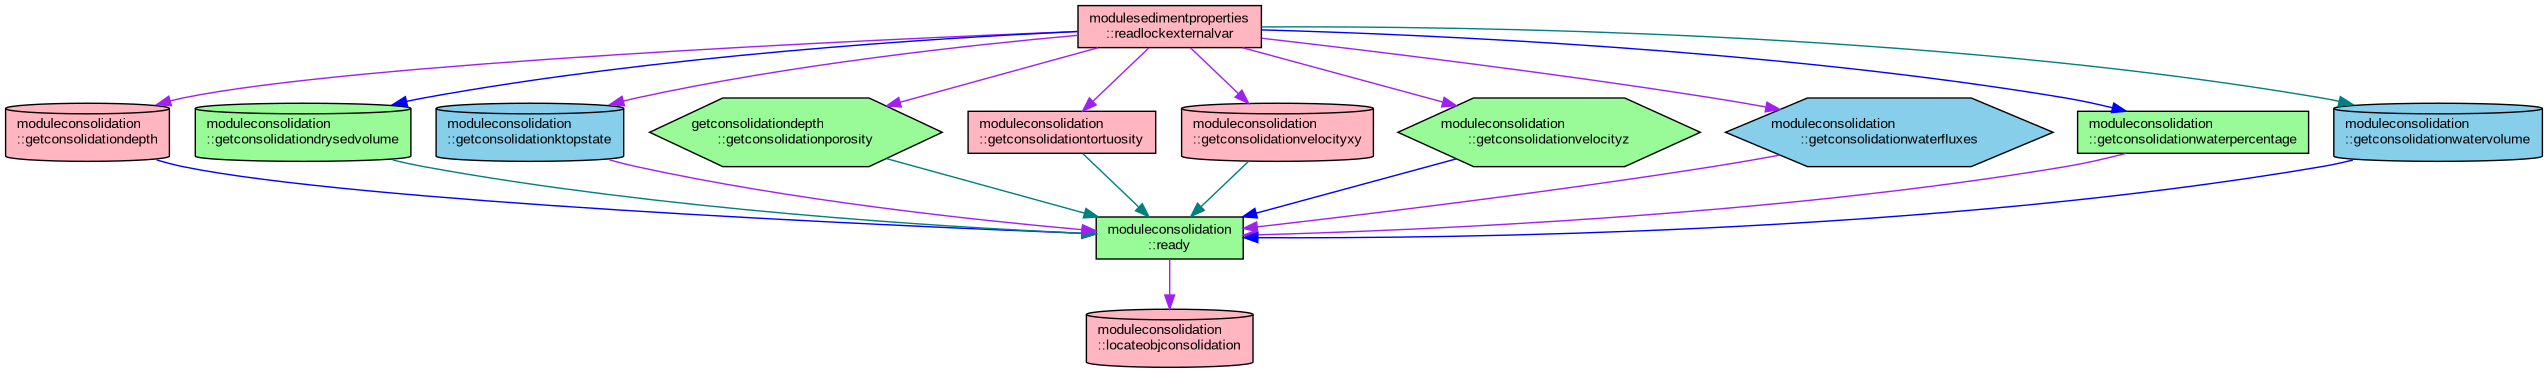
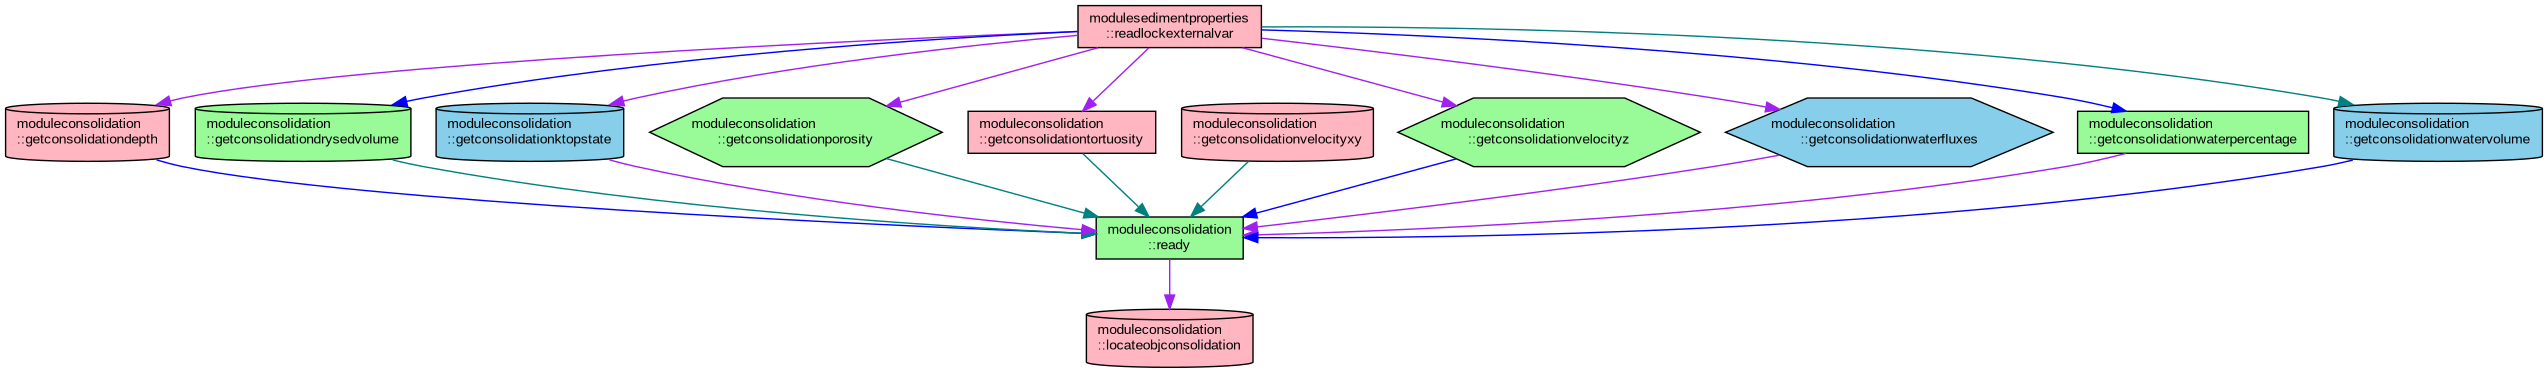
edge "modulesedimentproperties ::readlockexternalvar" -> "moduleconsolidation ::getconsolidationvelocityxy": removed
node "getconsolidationdepth ::getconsolidationporosity": label "getconsolidationdepth ::getconsolidationporosity" -> "moduleconsolidation ::getconsolidationporosity"
